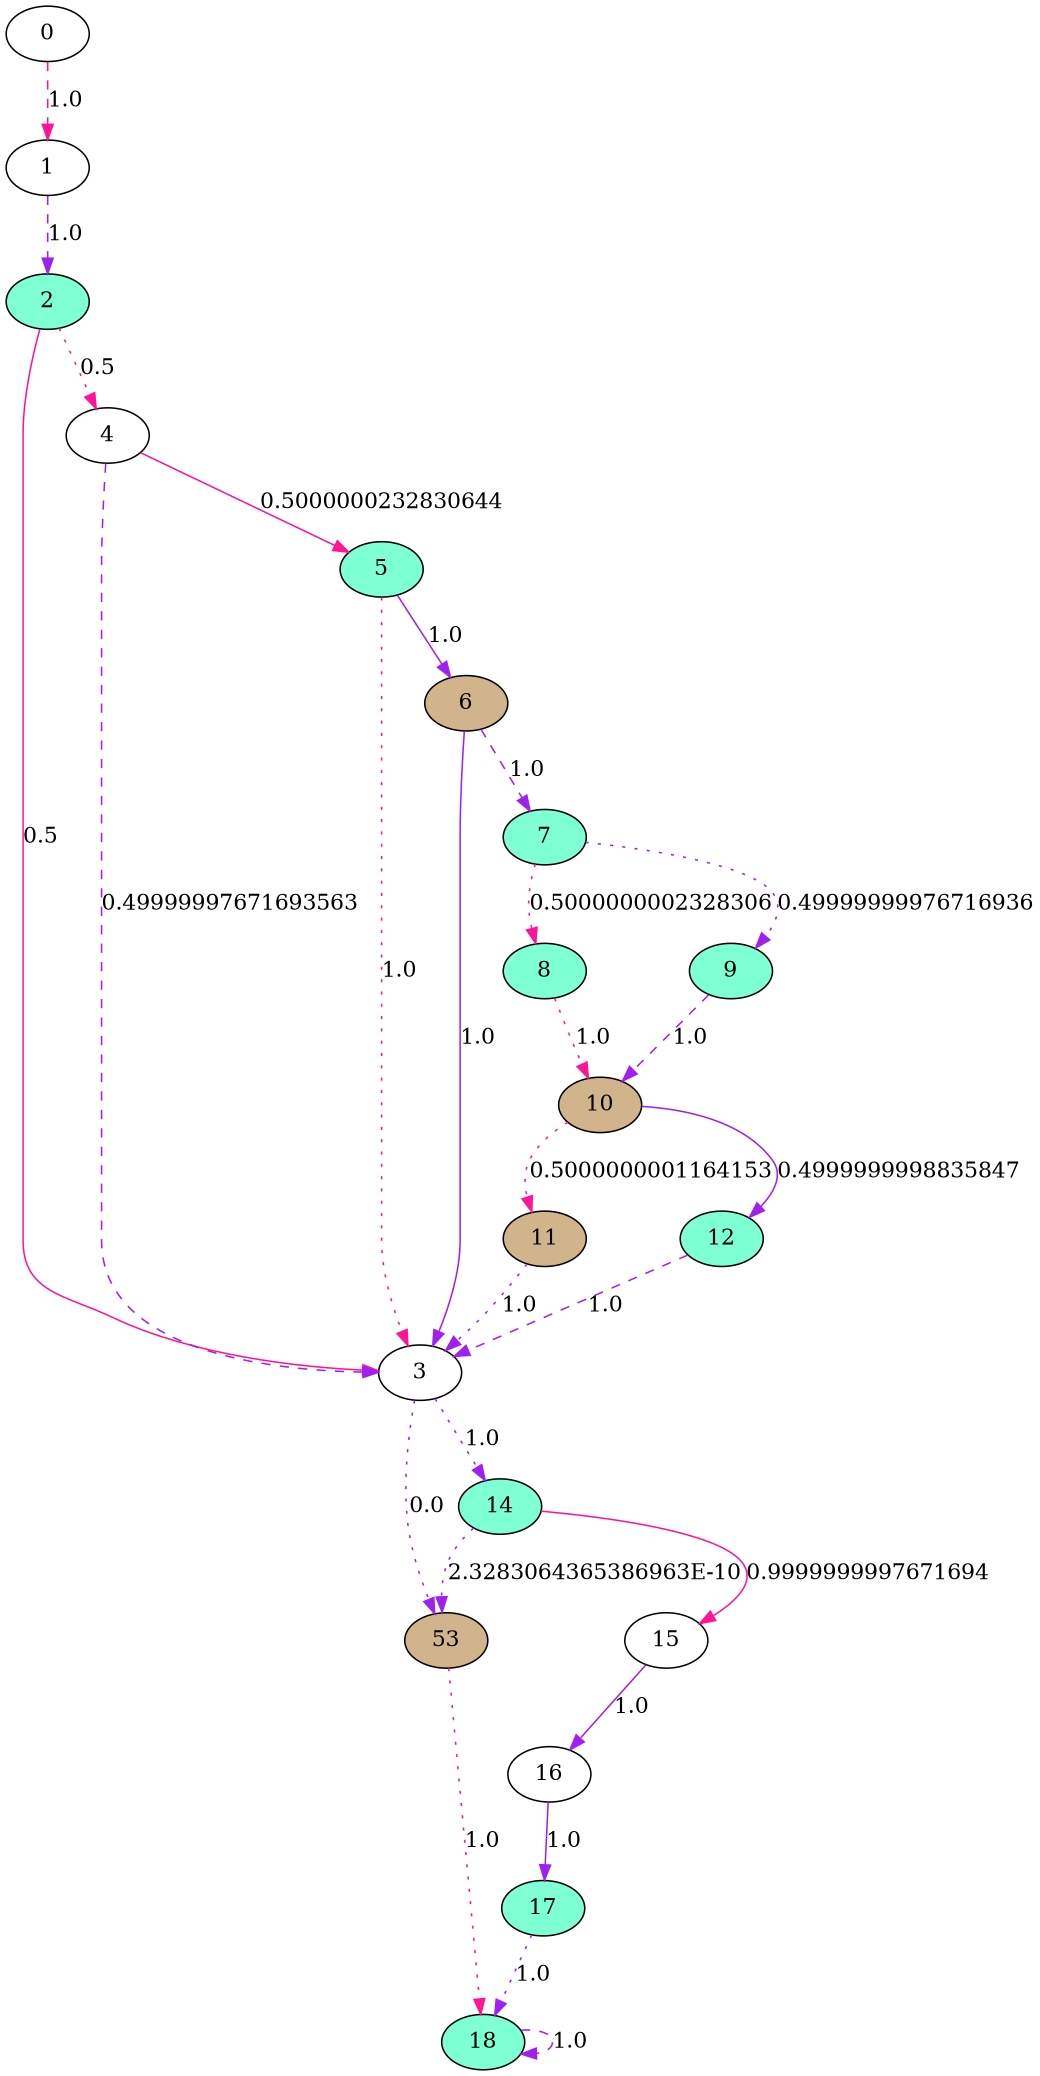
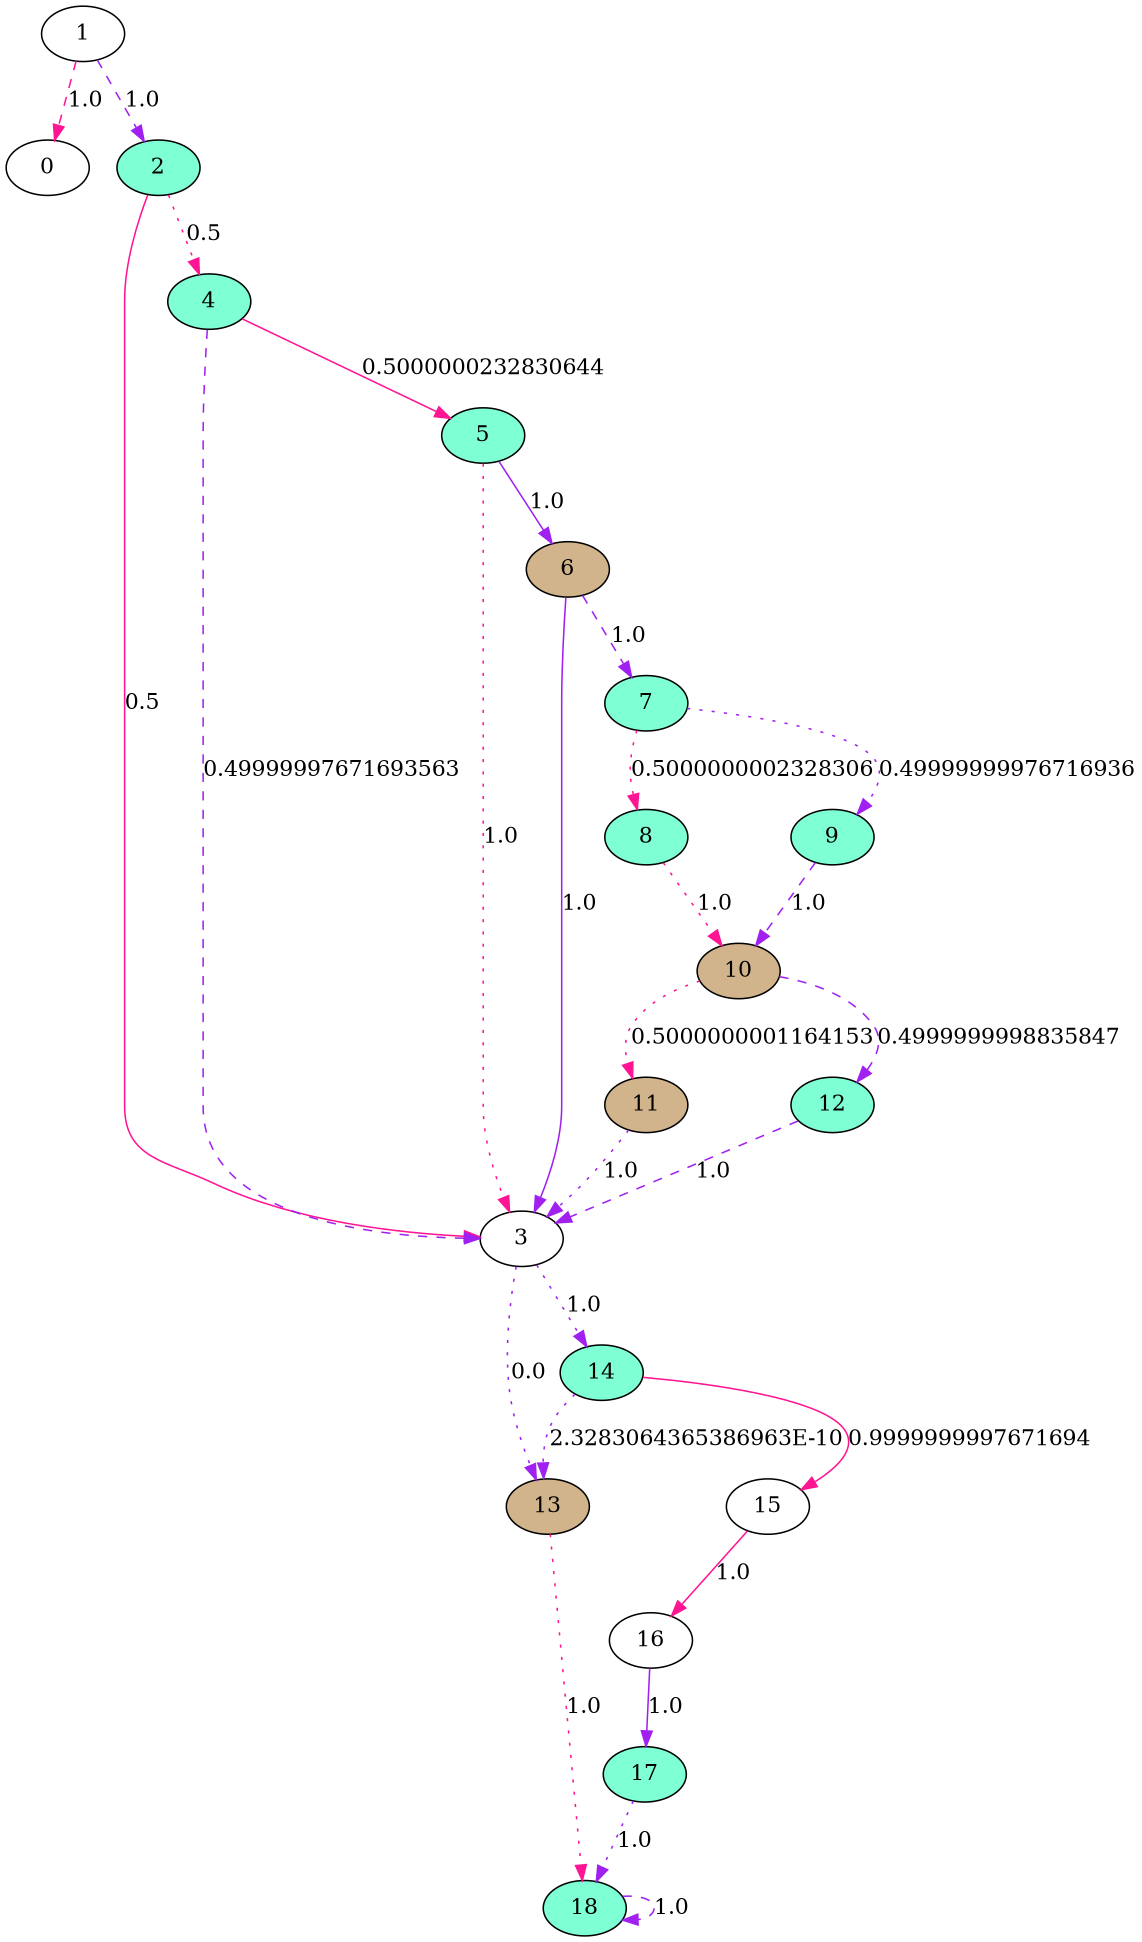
edge "0" -> "1": reversed
node "4": fillcolor white -> aquamarine
edge "10" -> "12": style solid -> dashed
node "53": label "53" -> "13"
edge "15" -> "16": color purple -> deeppink
